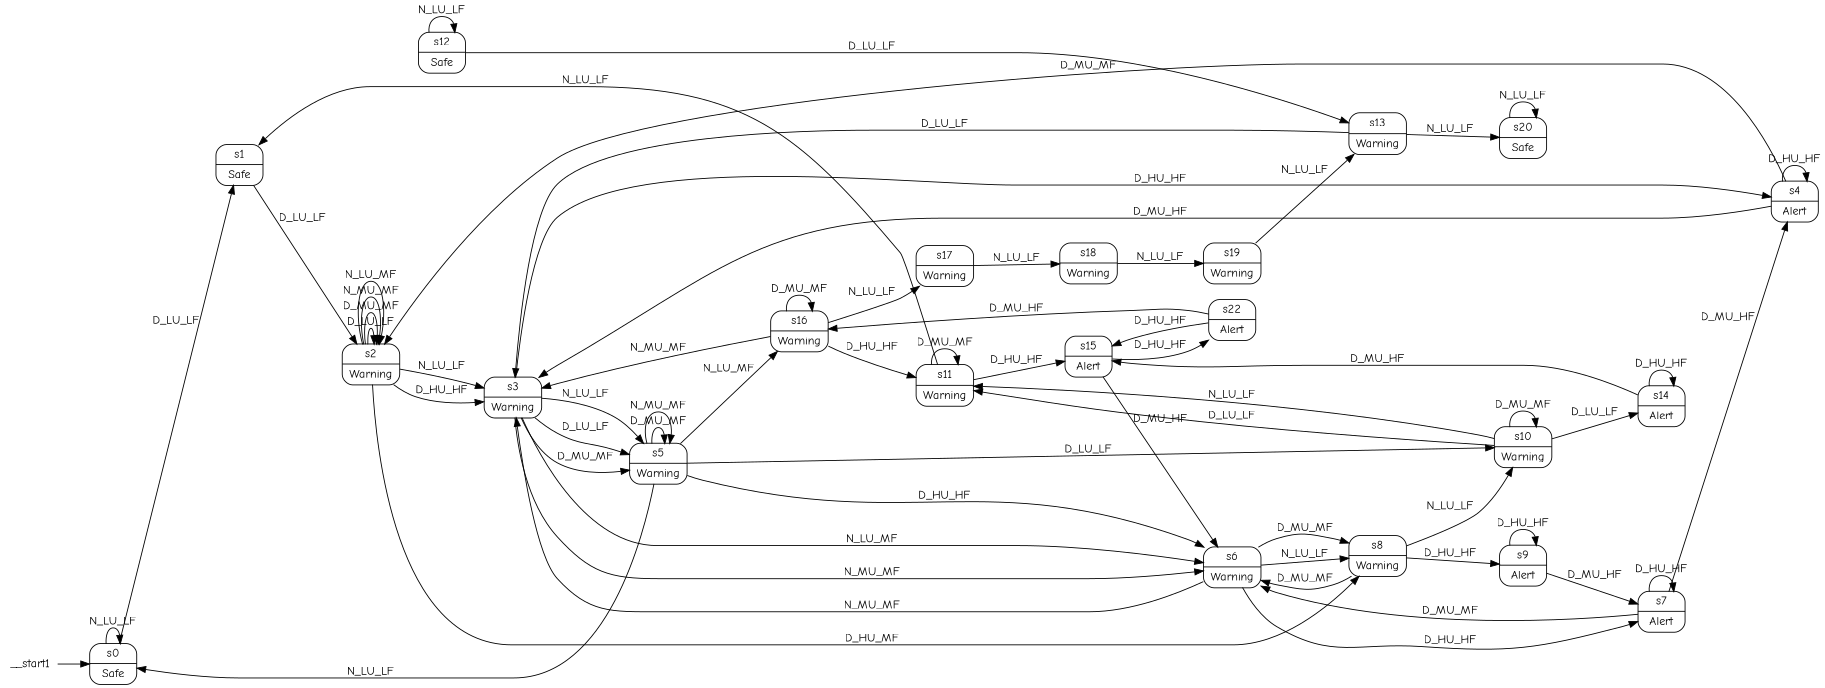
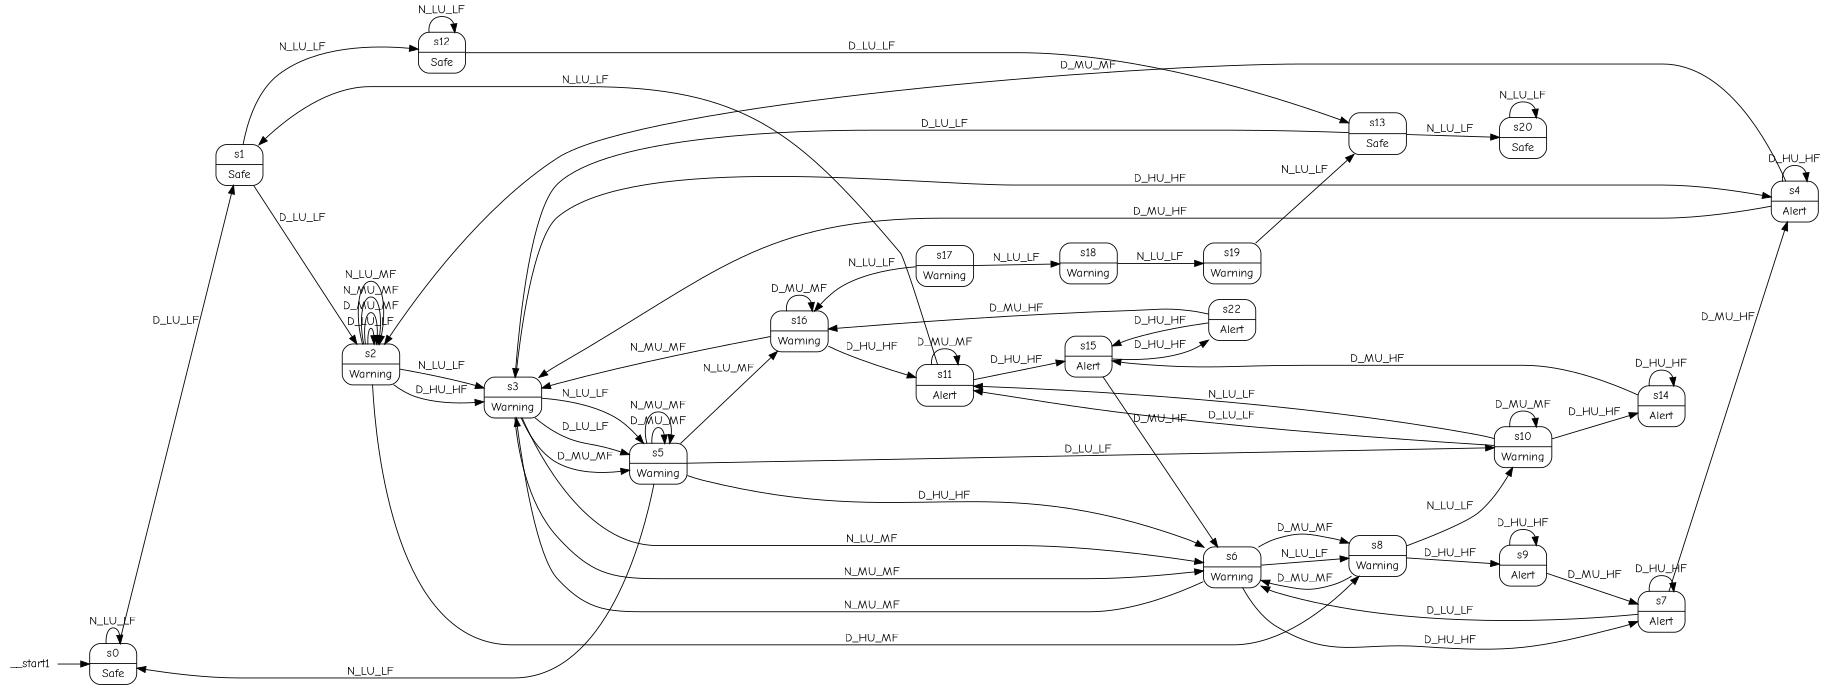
edge "s1" -> "s12": added, label "N_LU_LF"
node "s13": text "Warning" -> "Safe"
edge "s16" -> "s17": reversed
node "s11": text "Warning" -> "Alert"
edge "s10" -> "s14": label "D_LU_LF" -> "D_HU_HF"
edge "s7" -> "s6": label "D_MU_MF" -> "D_LU_LF"
